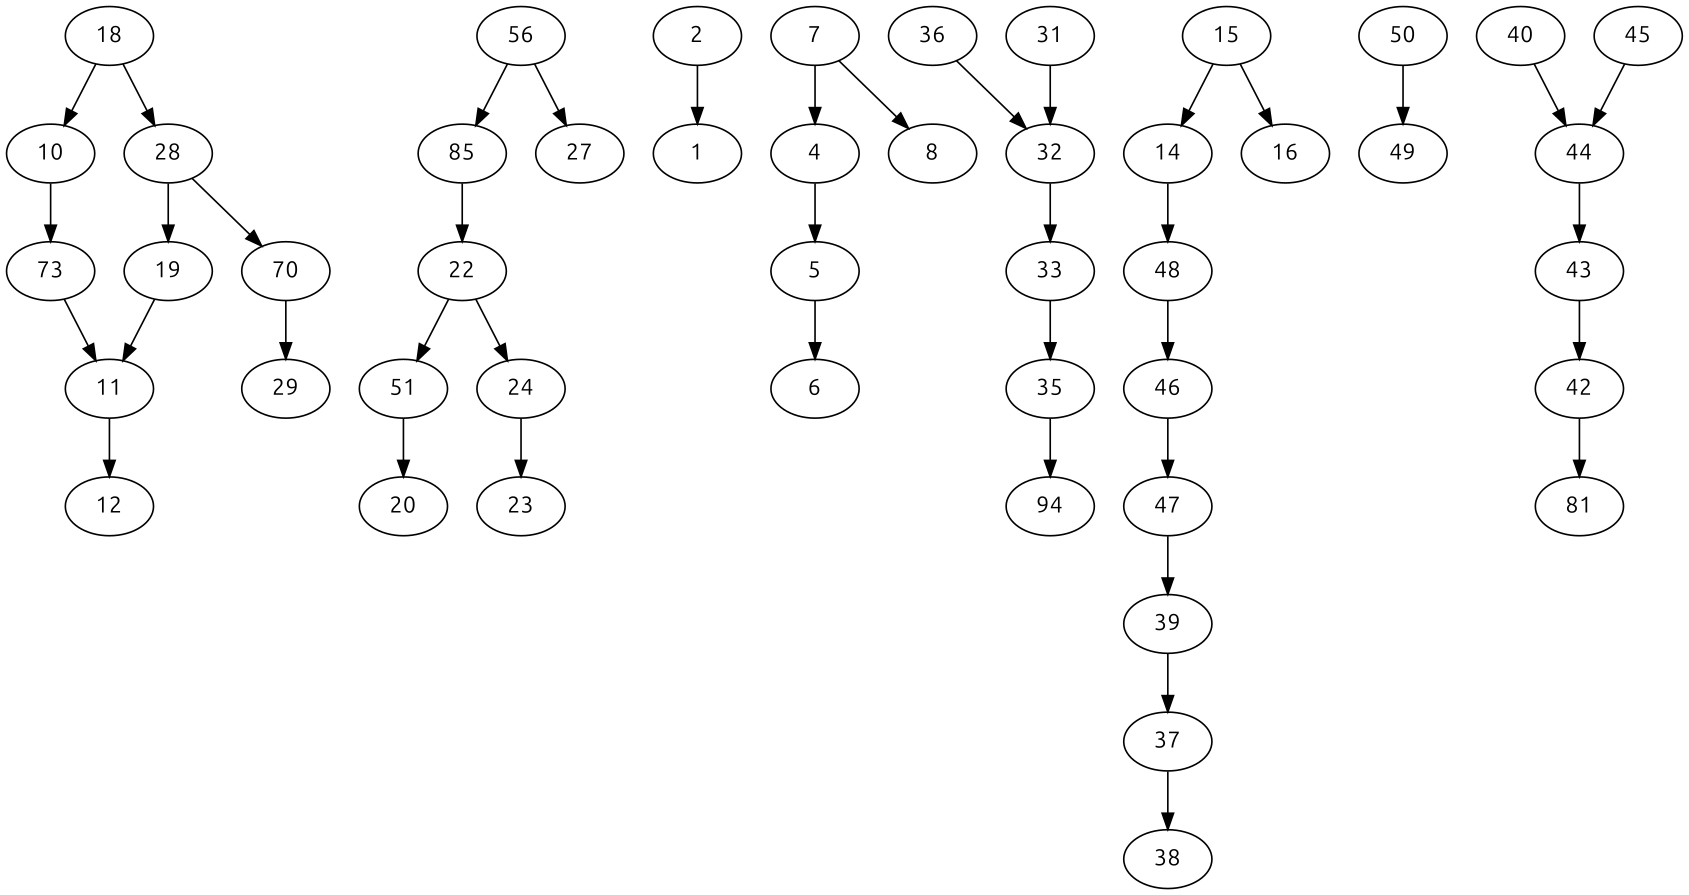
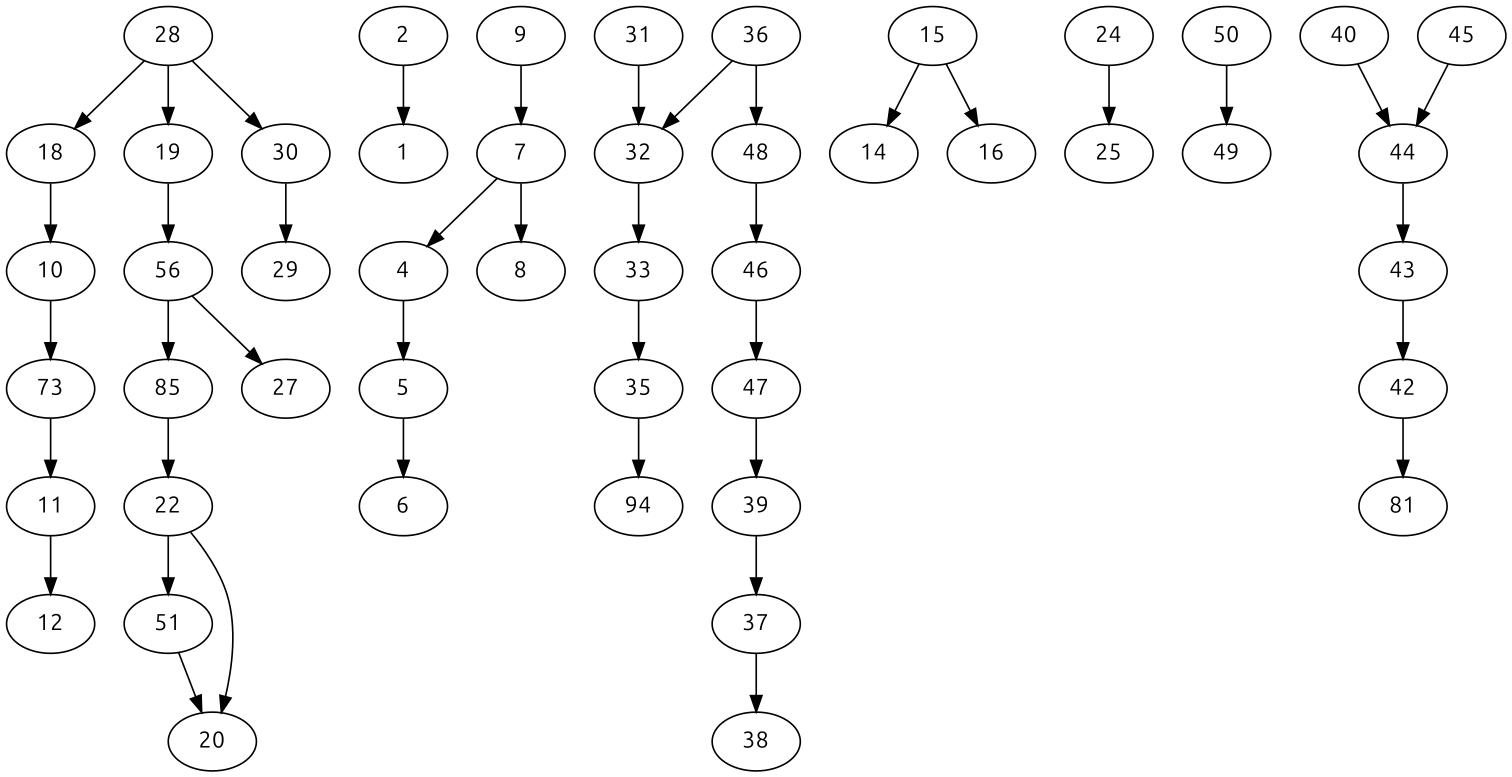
node "9": added
edge "18" -> "28": reversed
edge "14" -> "48": now "36" -> "48"
node "70": label "70" -> "30"
edge "19" -> "11": now "19" -> "56"
edge "22" -> "24": now "22" -> "20"
node "23": label "23" -> "25"
